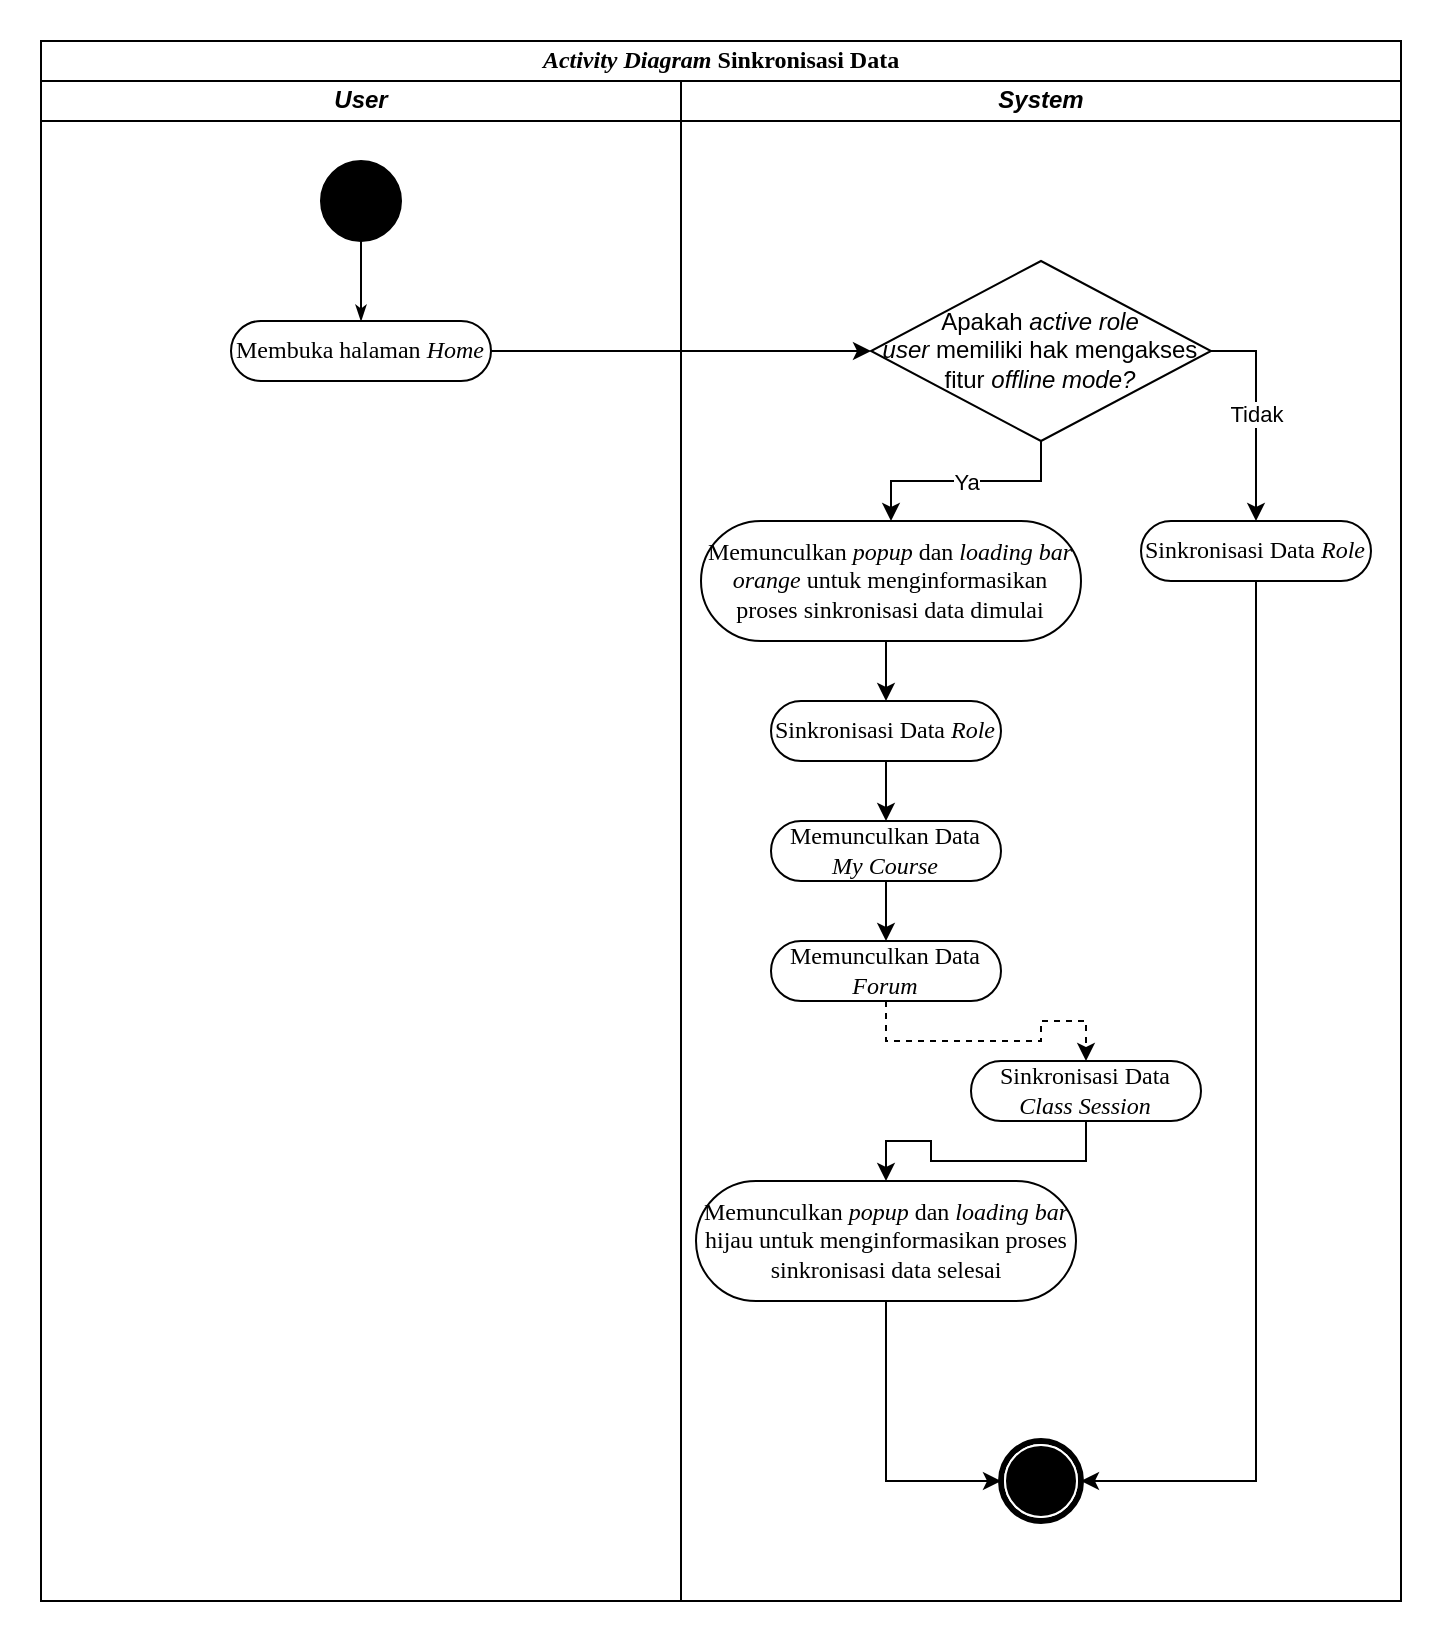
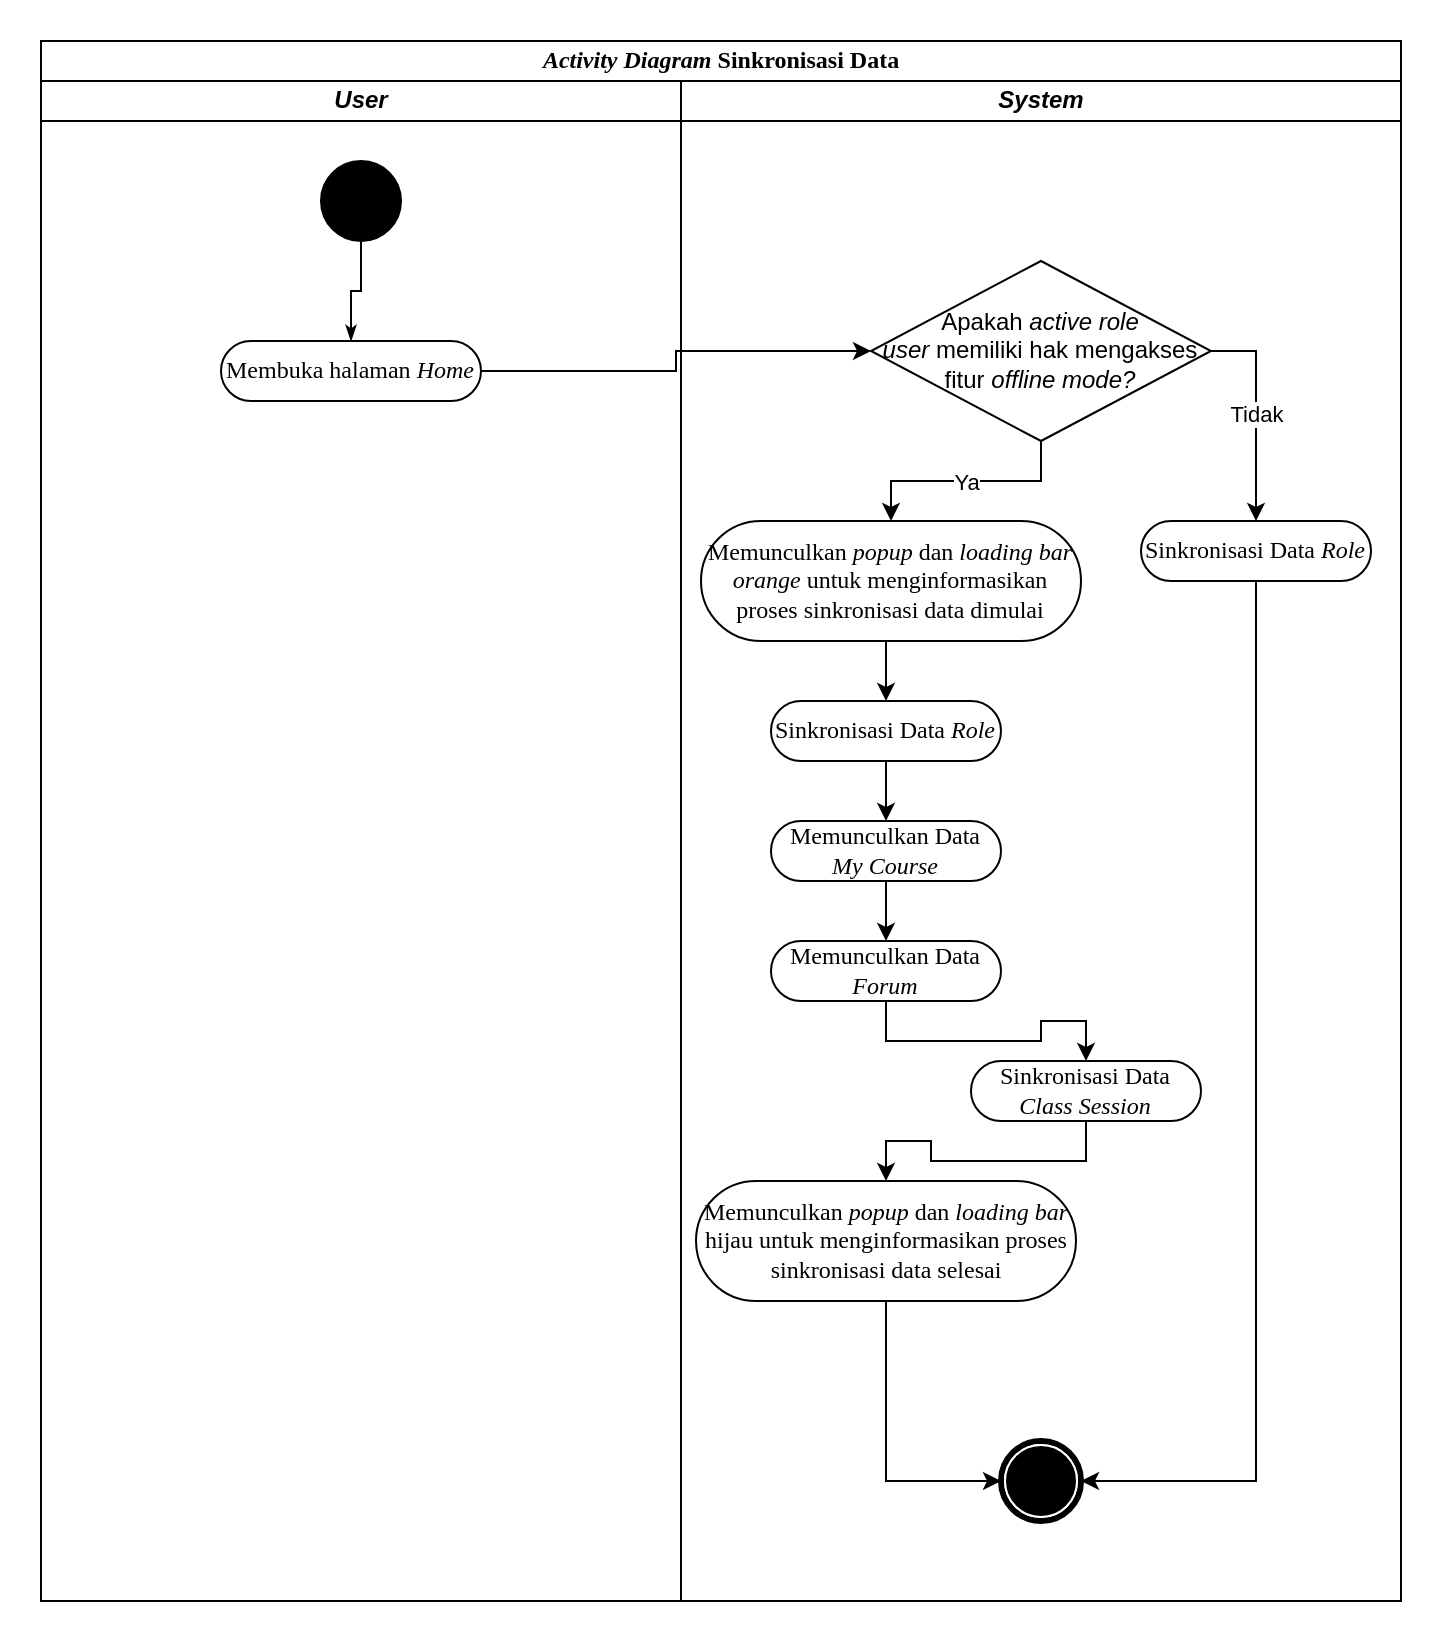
node "Membuka halaman Home": moved (361, 351) -> (351, 371)
edge "Memunculkan Data Forum" -> "Sinkronisasi Data Class Session": style dashed -> solid
